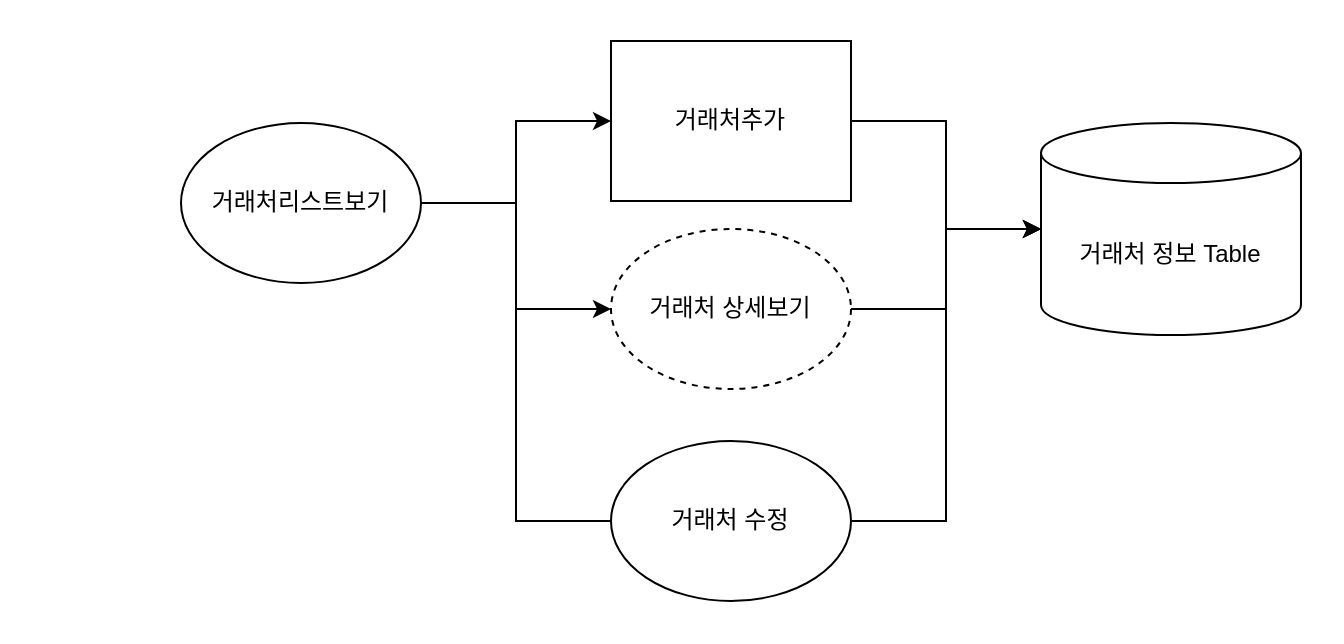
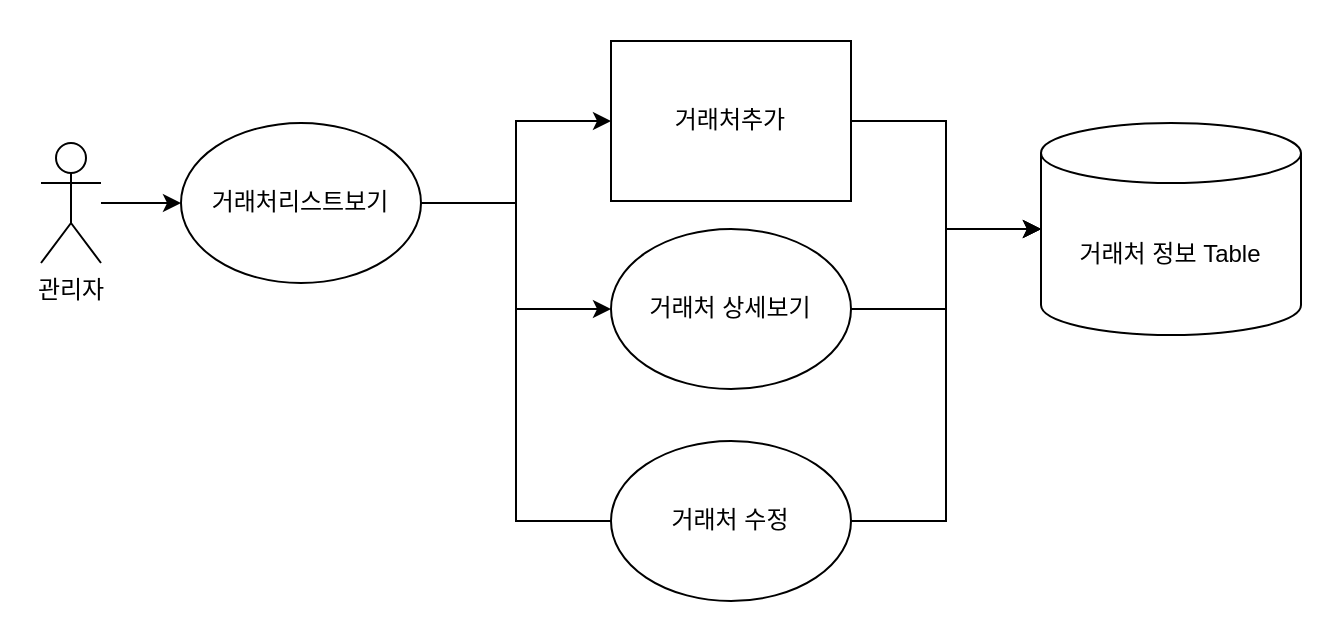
node "관리자": added
edge "관리자" -> "거래처리스트보기": added
node "거래처 상세보기": style dashed -> solid
